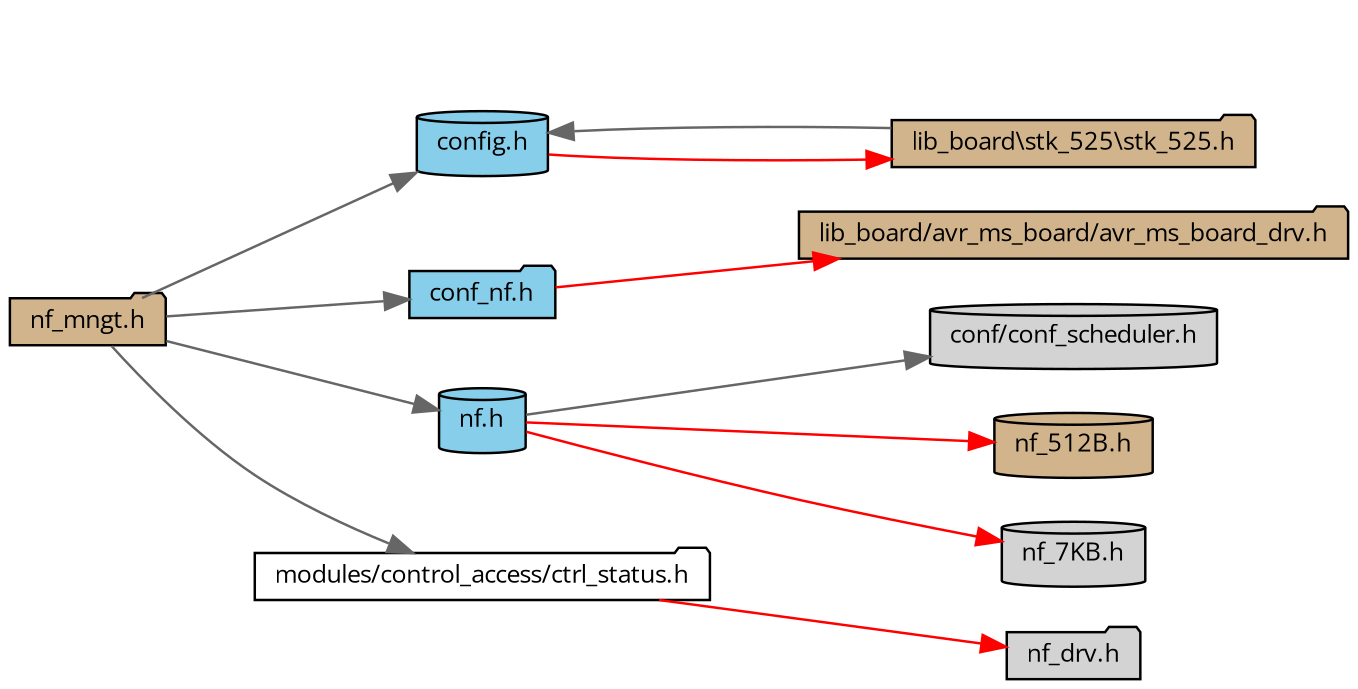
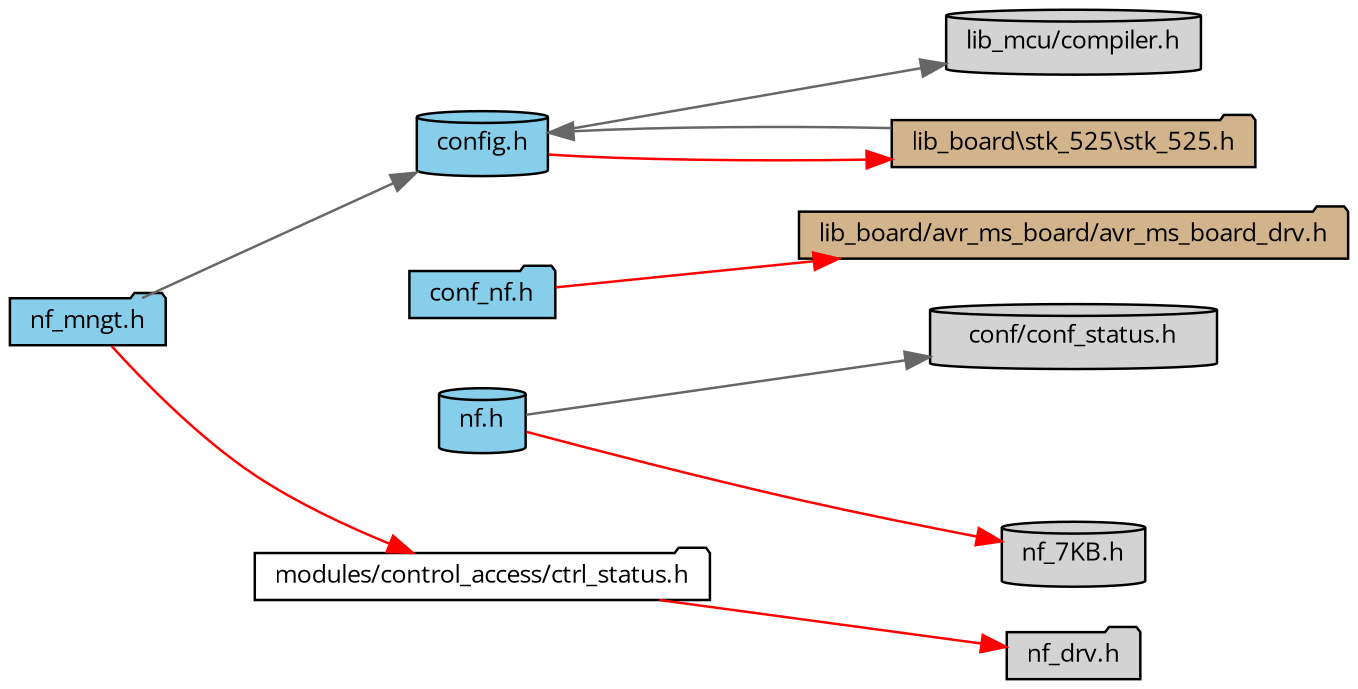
node "lib_mcu/compiler.h": added
edge "nf_mngt.h" -> "conf_nf.h": removed
node "nf_mngt.h": fillcolor tan -> skyblue
node "conf/conf_scheduler.h": label "conf/conf_scheduler.h" -> "conf/conf_status.h"
edge "nf_mngt.h" -> "nf.h": removed
node "nf_512B.h": removed
edge "nf_mngt.h" -> "modules/control_access/ctrl_status.h": color gray40 -> red
